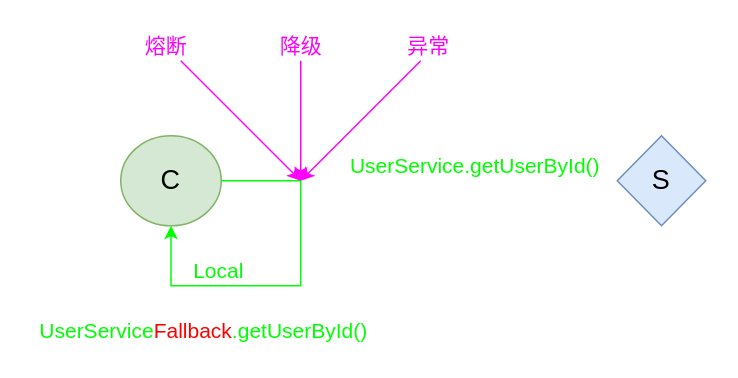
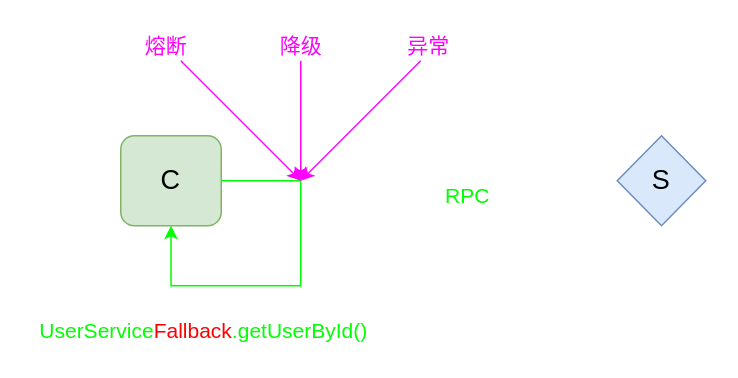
node "UserService.getUserById()": removed
node "C": shape ellipse -> rounded rectangle
node "RPC": added
node "Local": removed
